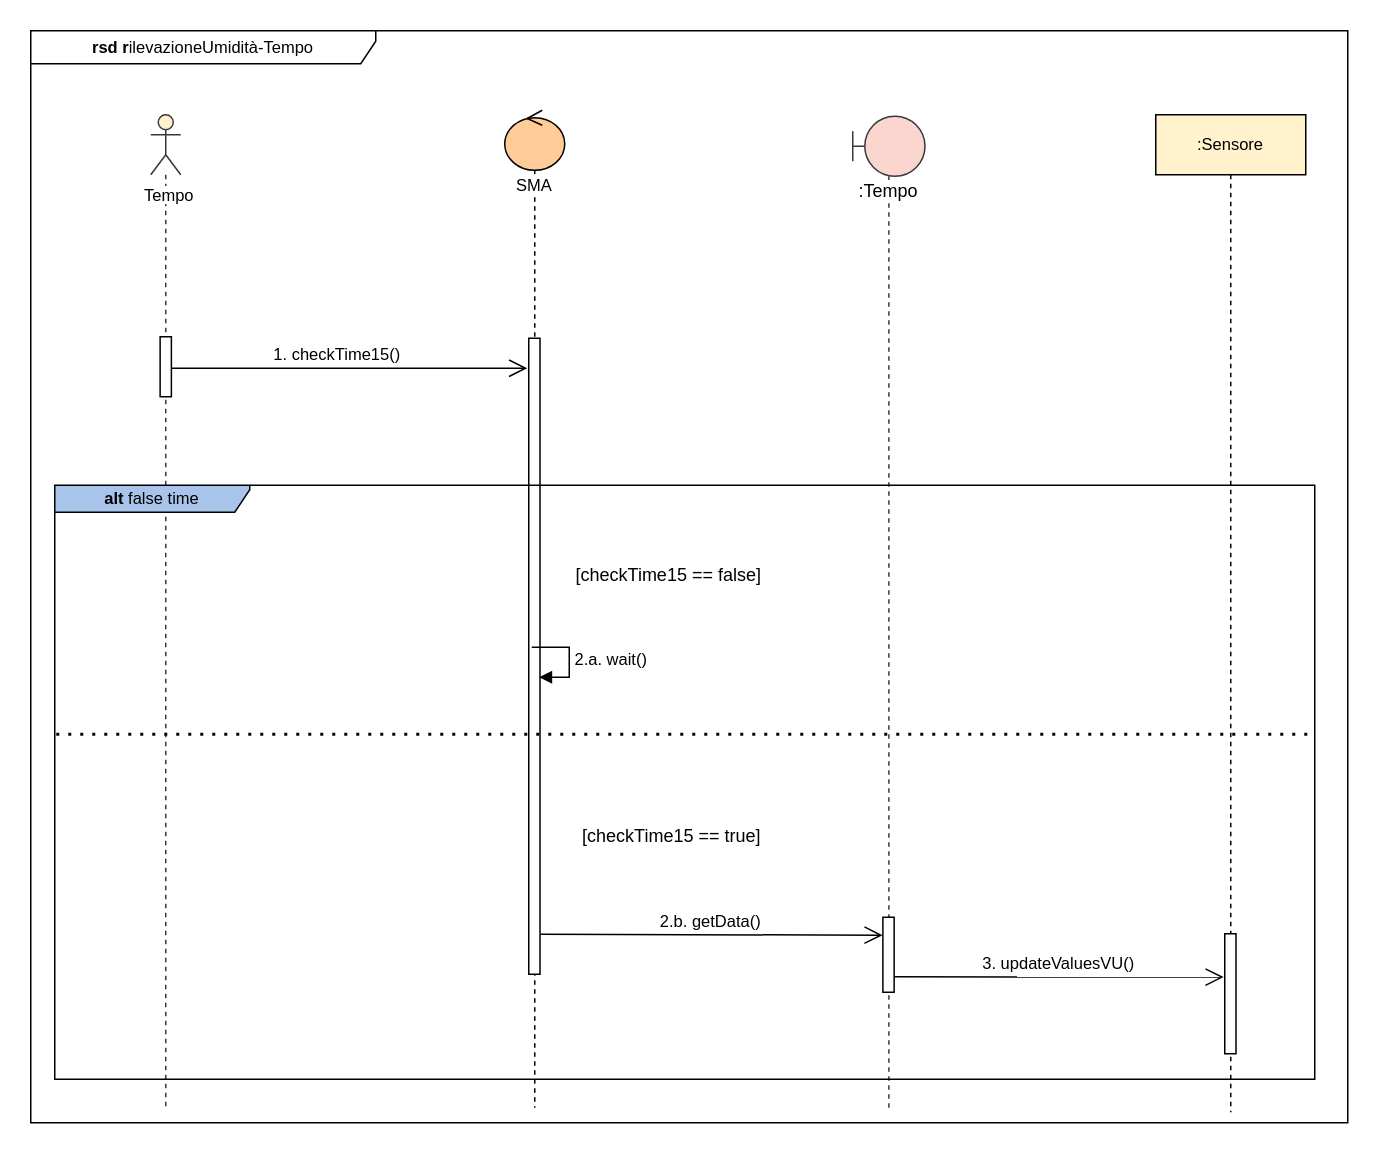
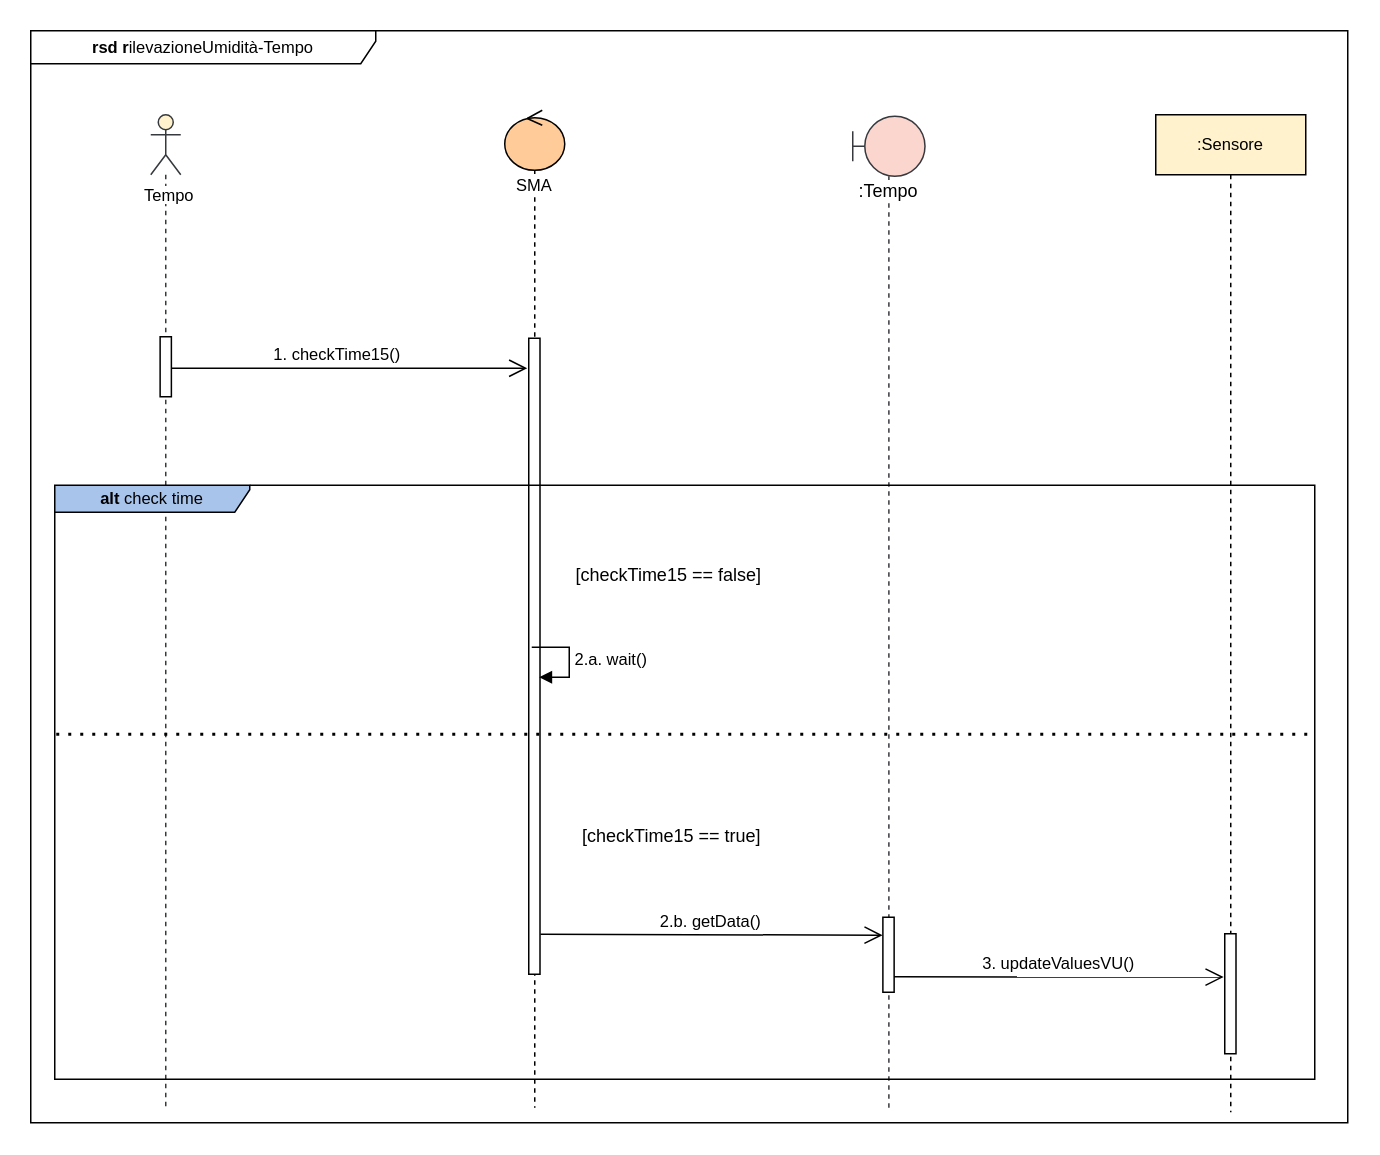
node "alt false time": label "alt false time" -> "alt check time"
